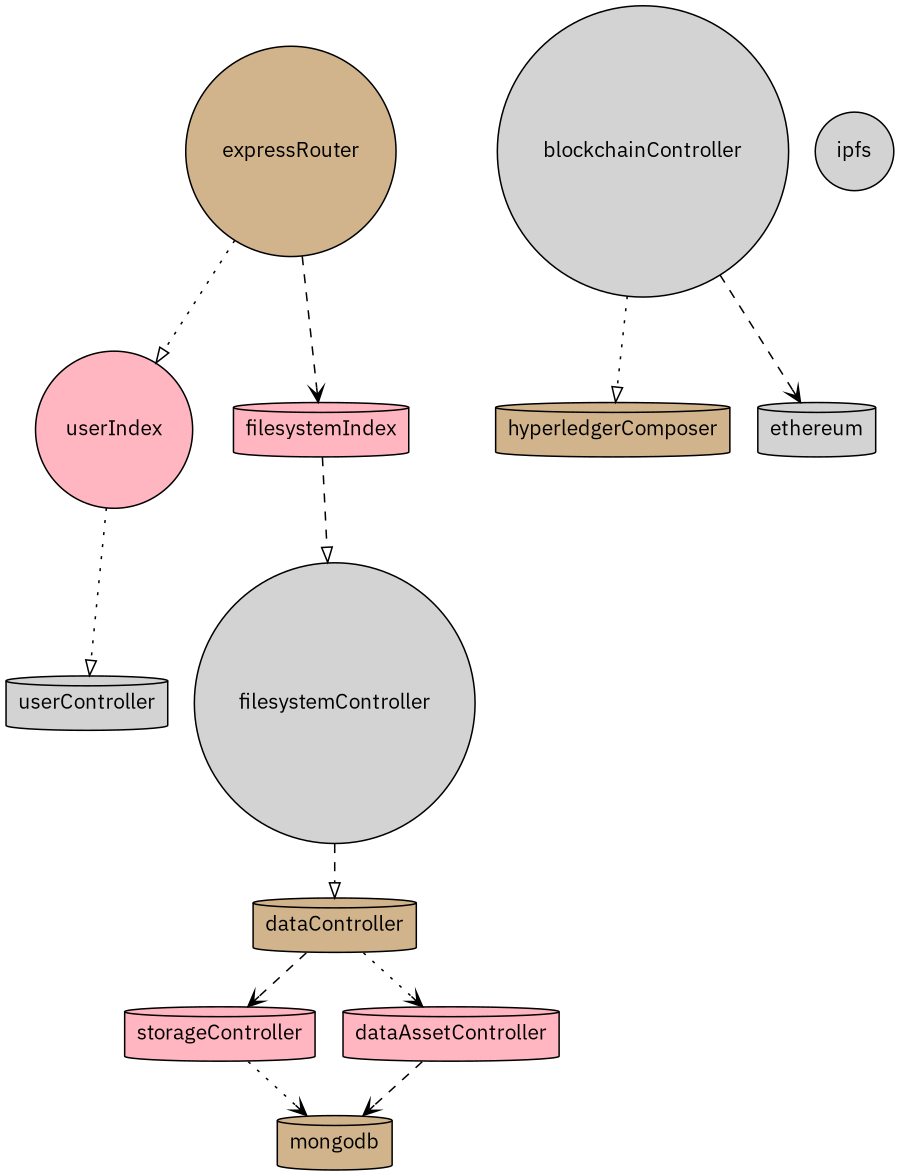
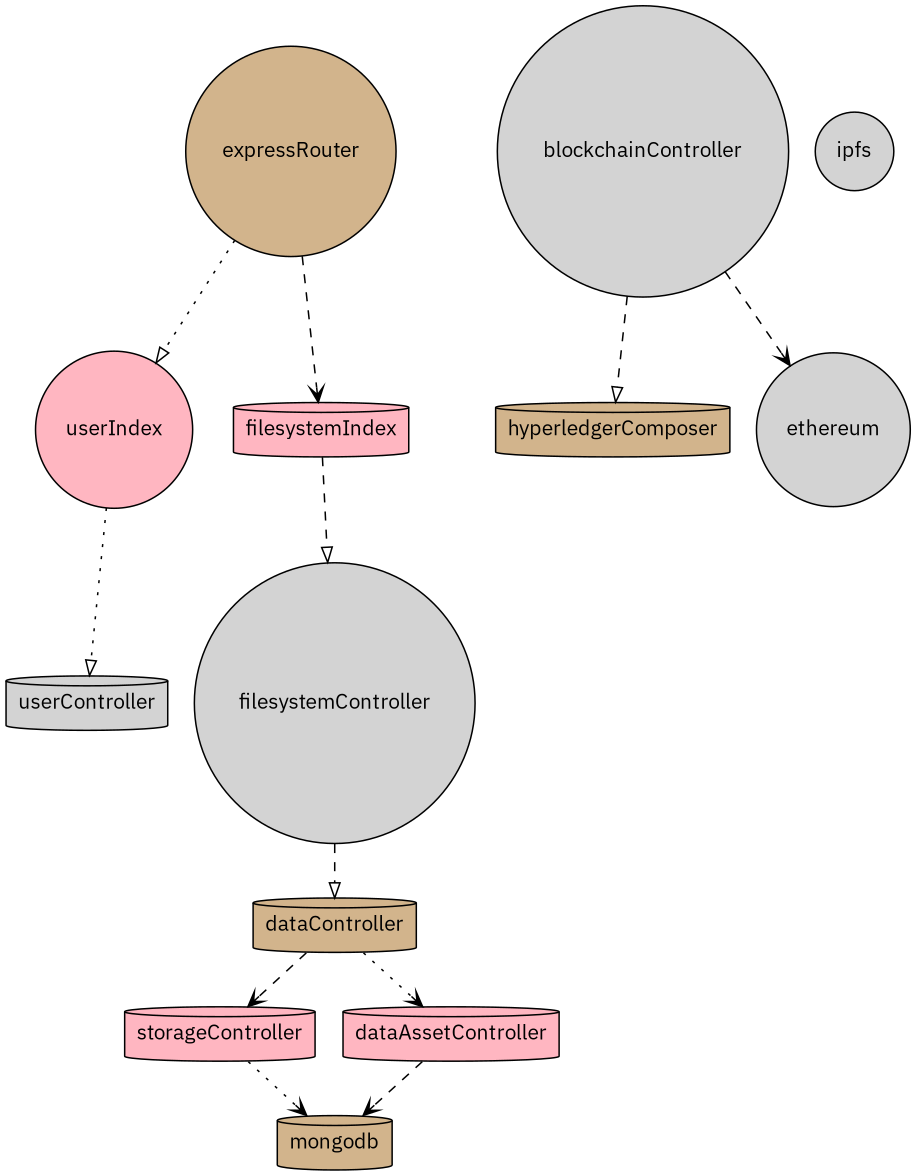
edge "blockchainController" -> "hyperledgerComposer": style dotted -> dashed
node "ethereum": shape cylinder -> circle
